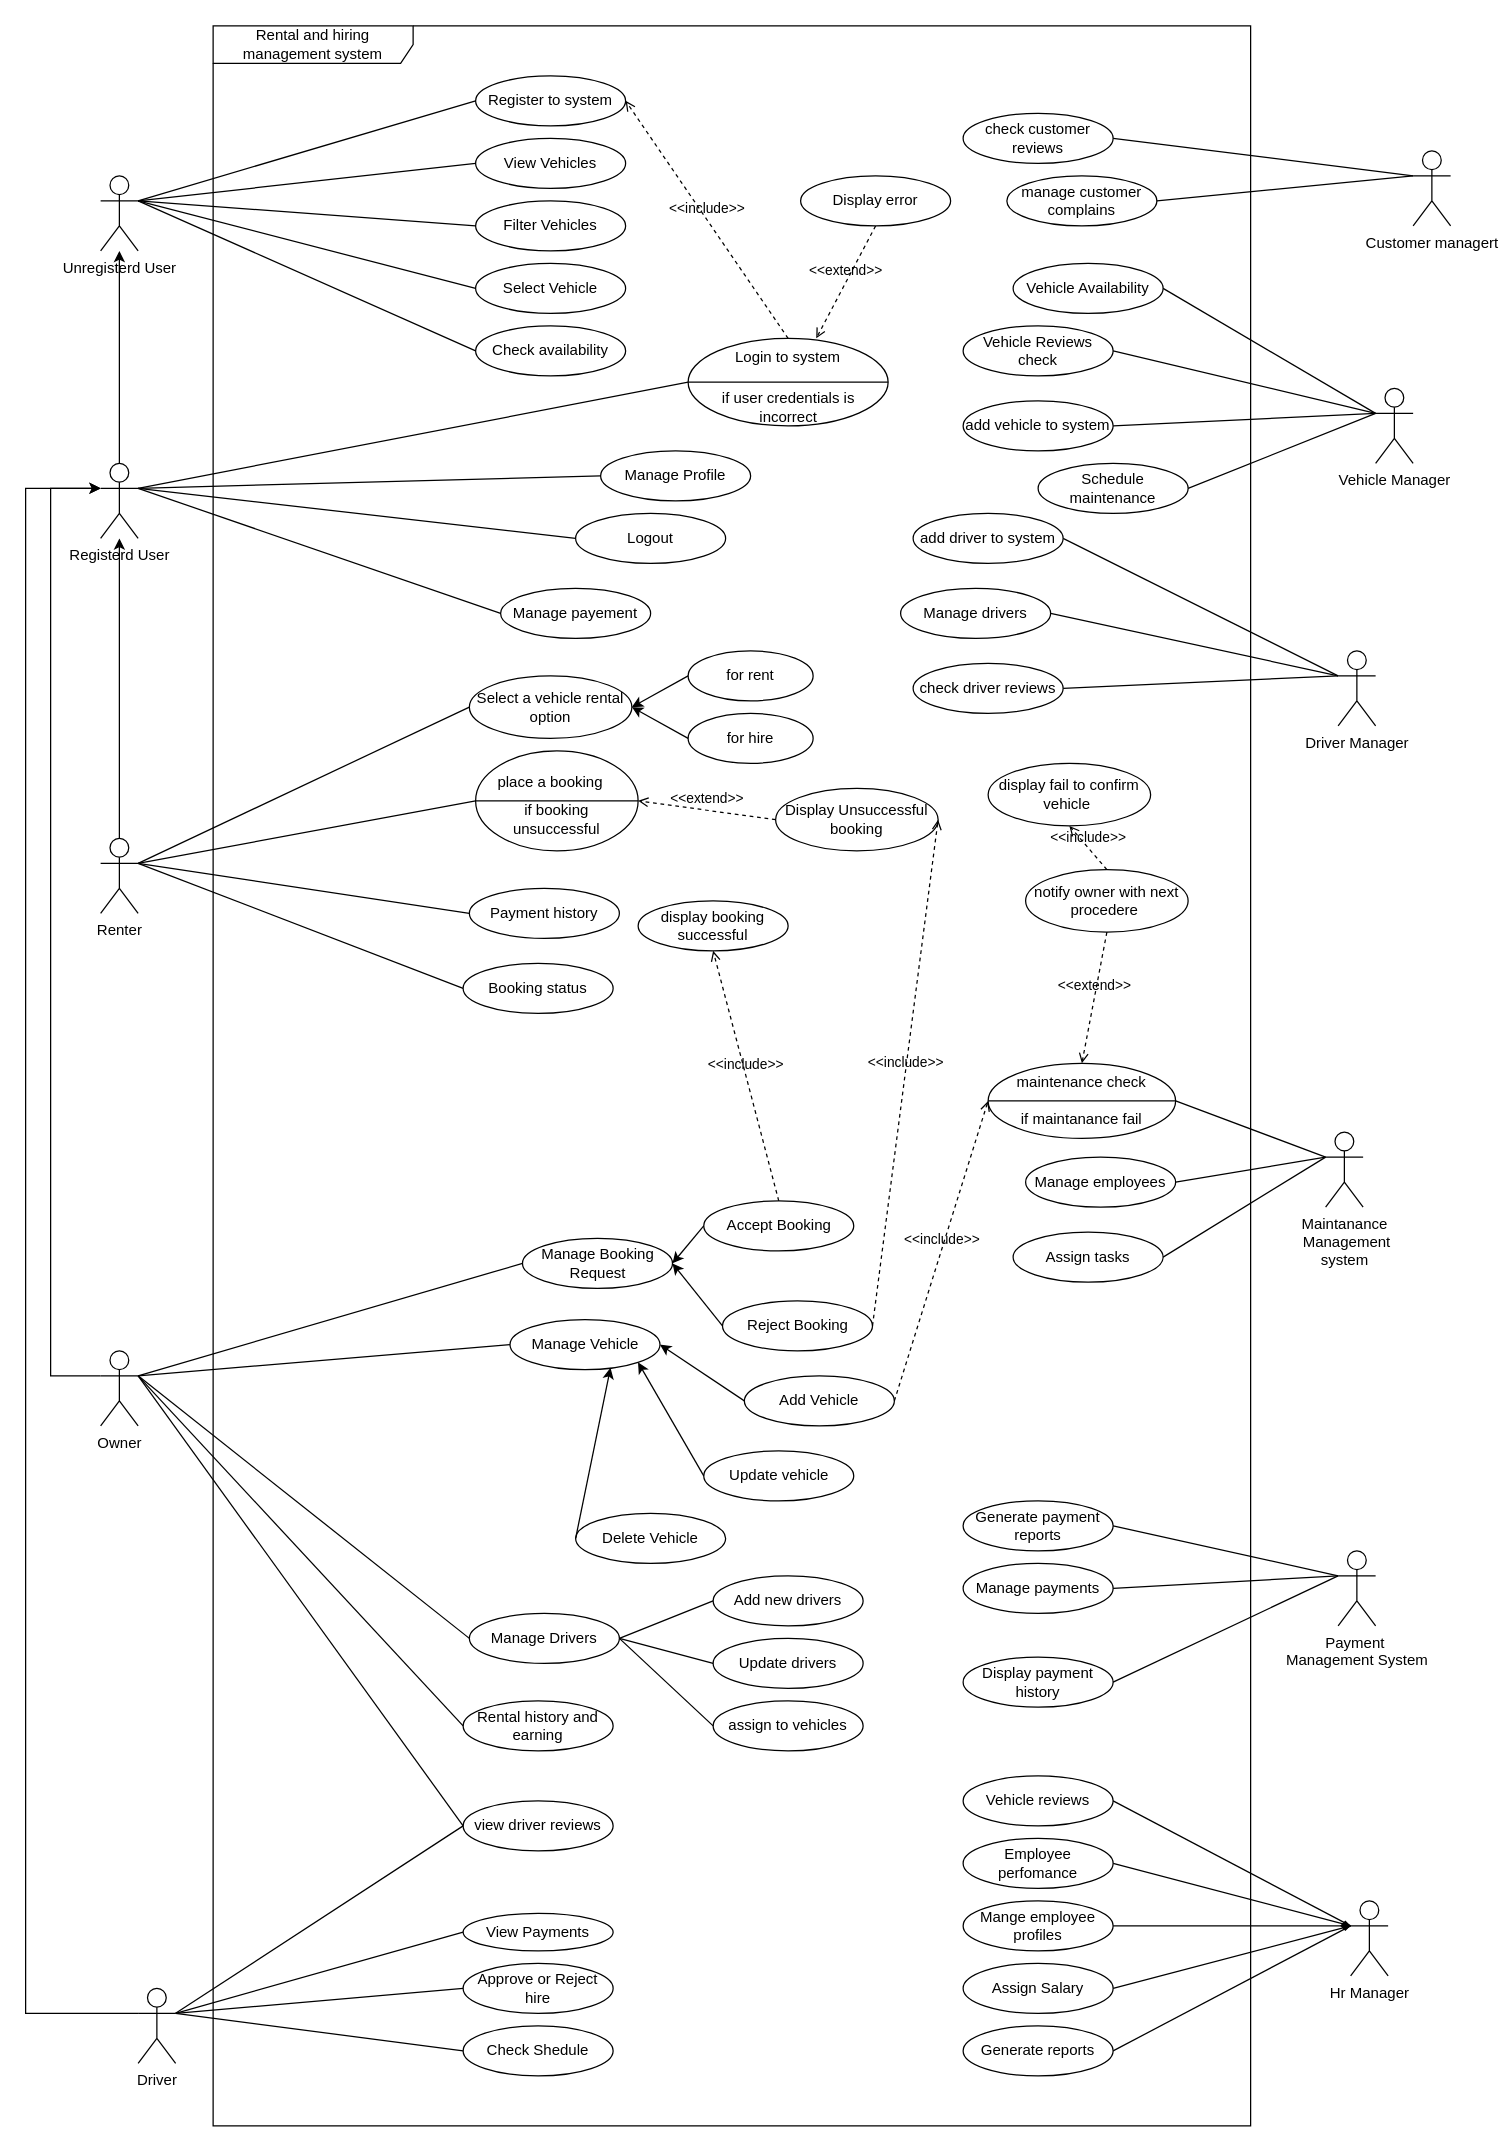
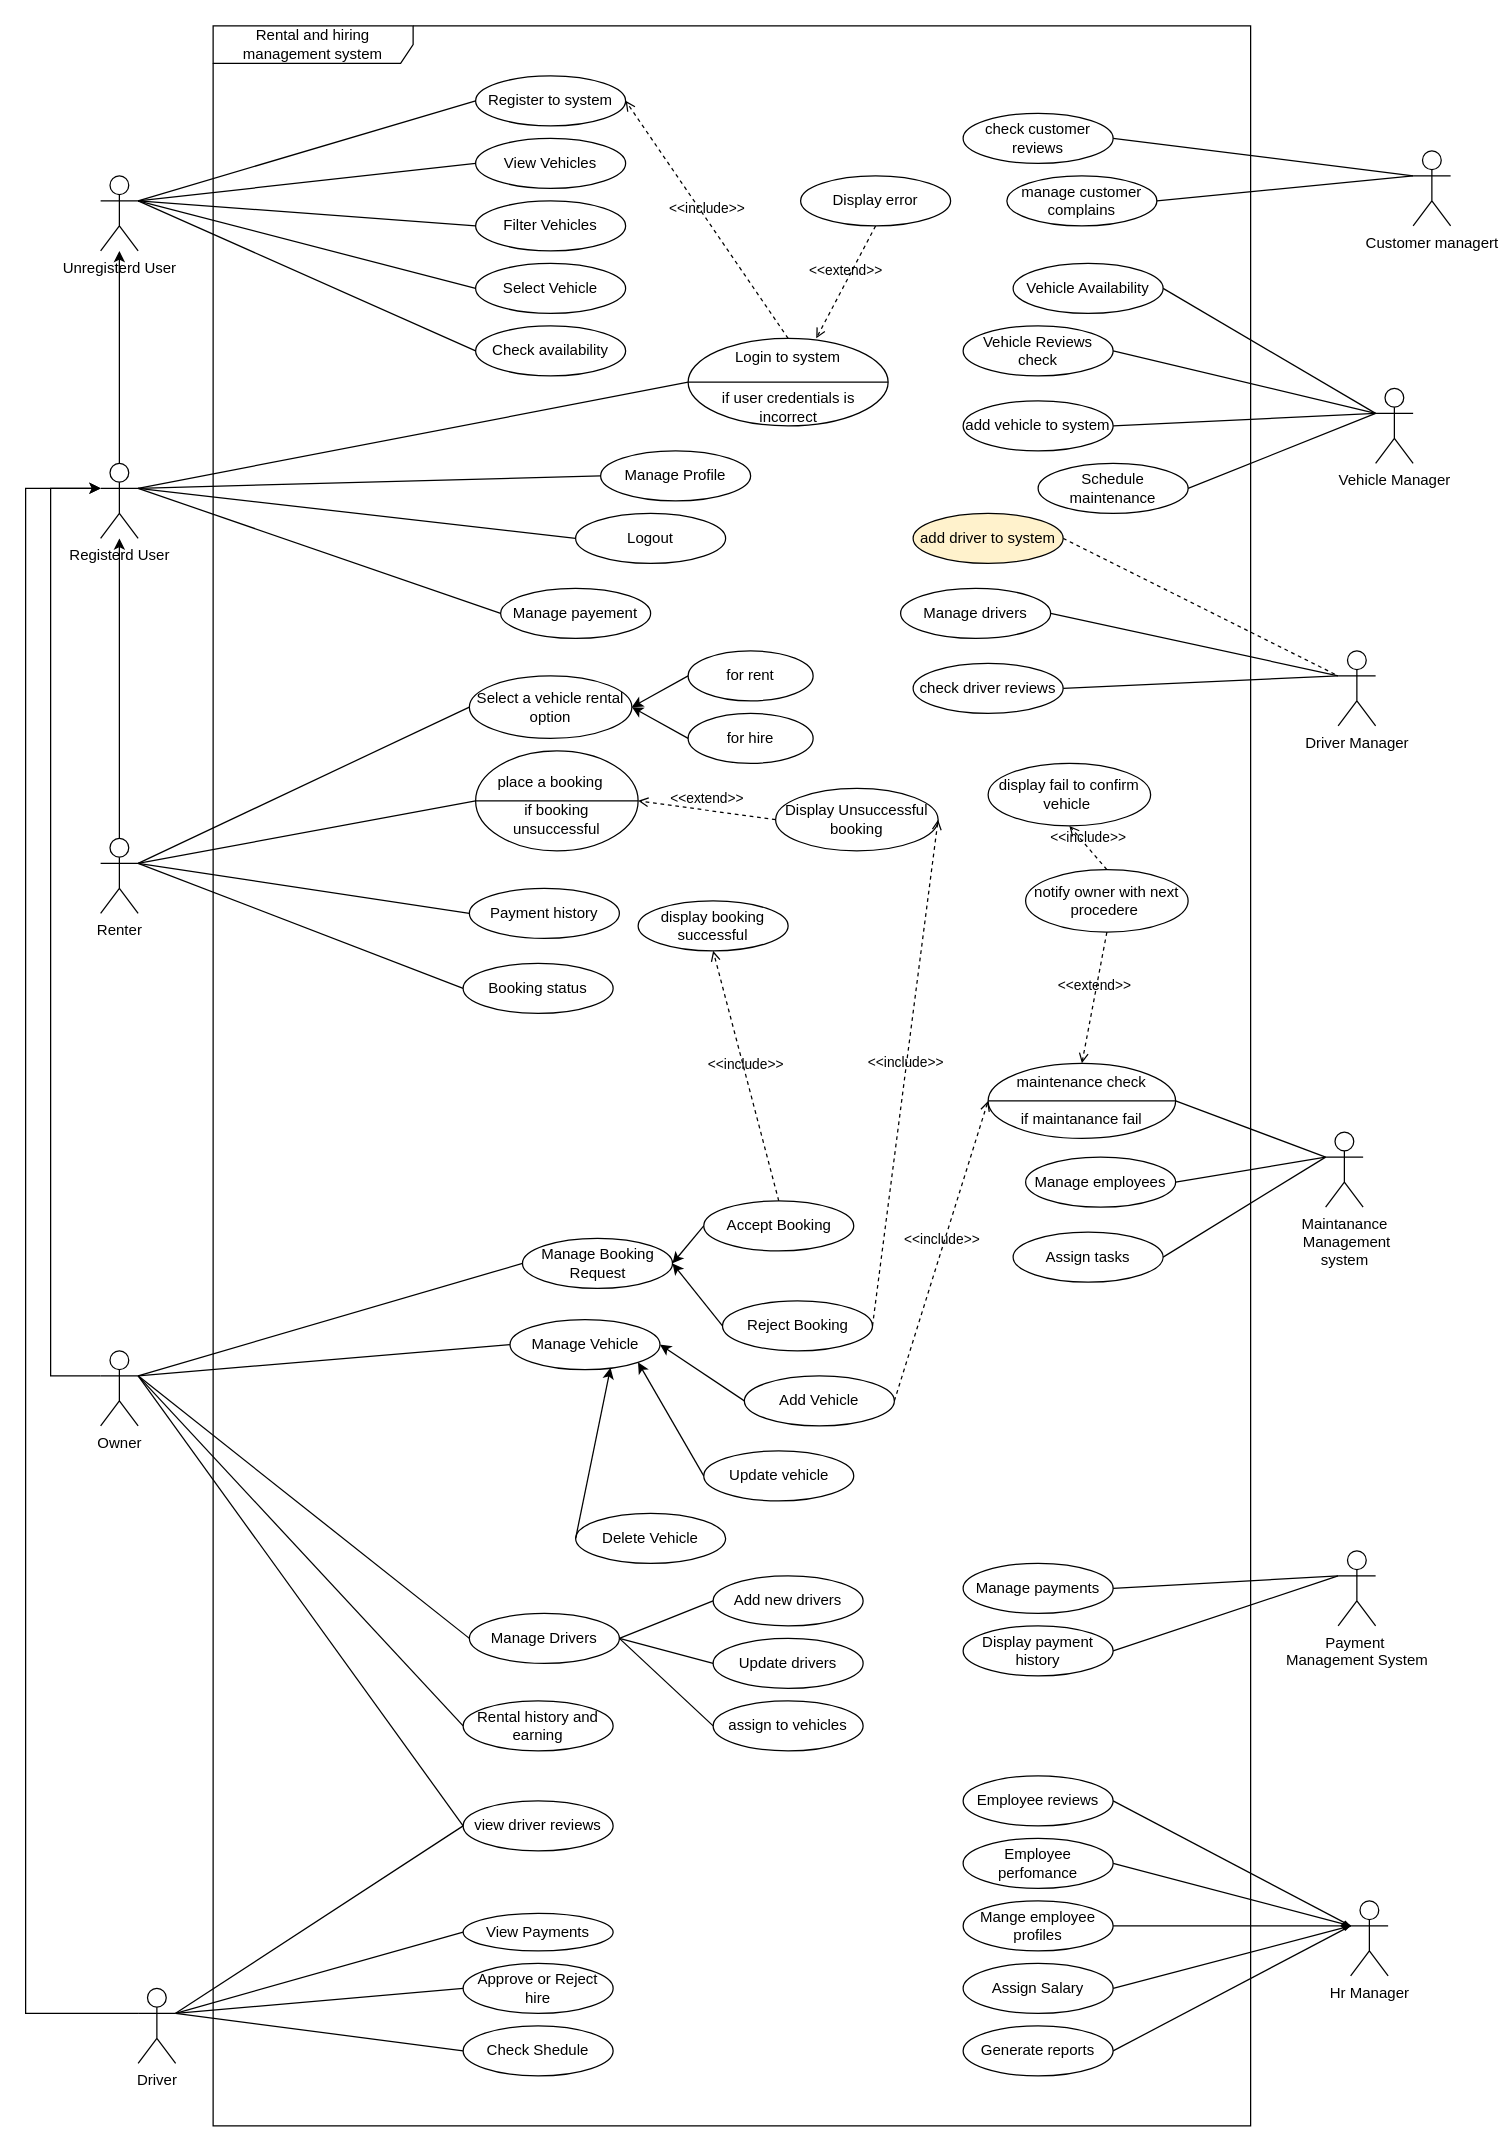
node "add driver to system": fillcolor #ffffff -> #fff2cc
edge "add driver to system" -- "Driver Manager": style solid -> dashed
node "Generate payment reports": removed
edge "Generate payment reports" -- "Payment Management System": removed
node "Display payment history": moved (1038, 1682) -> (1038, 1651)
node "Vehicle reviews": label "Vehicle reviews" -> "Employee reviews"
